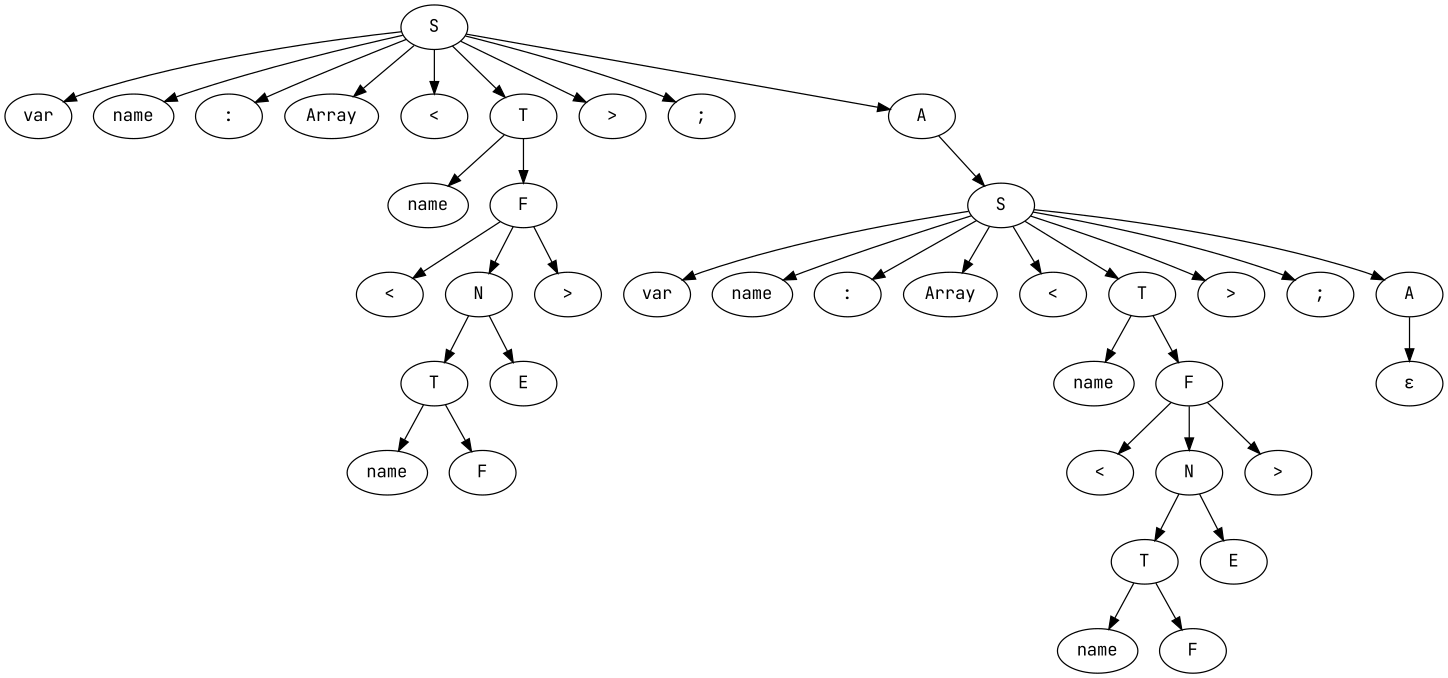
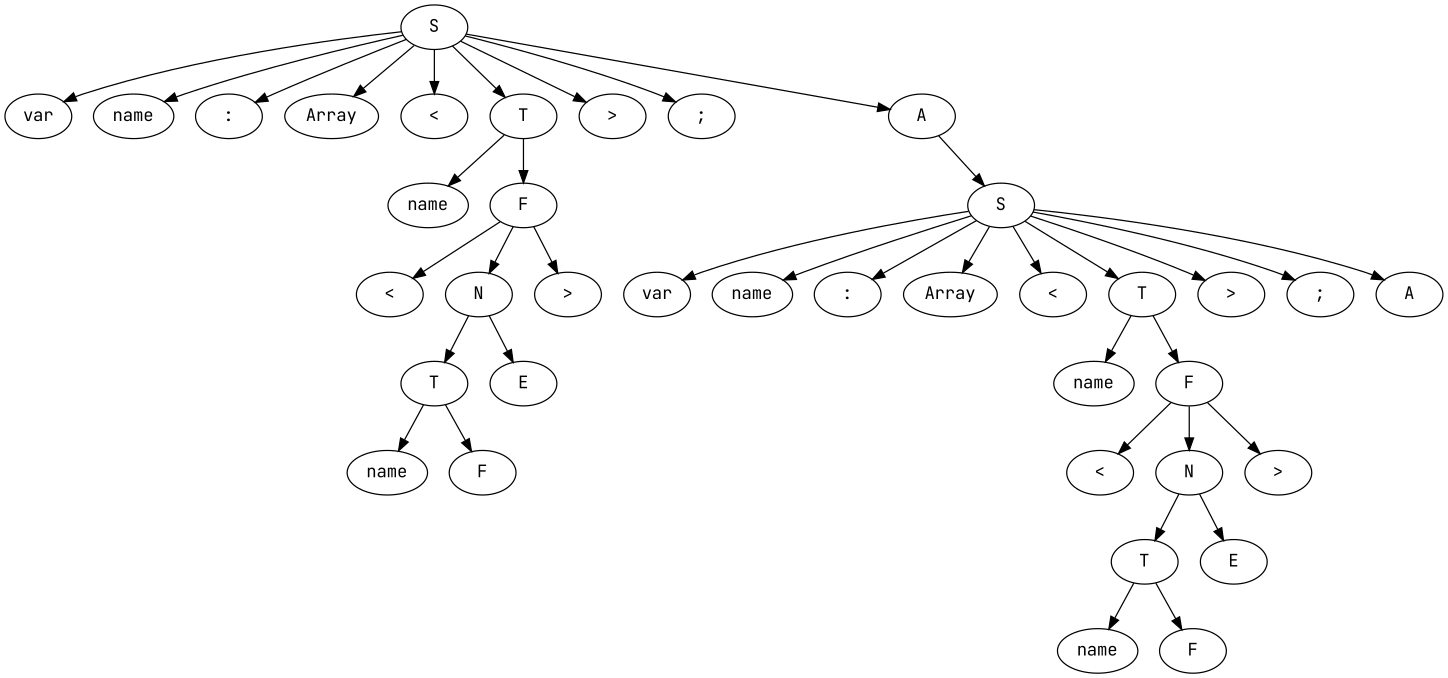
node "ε": removed
